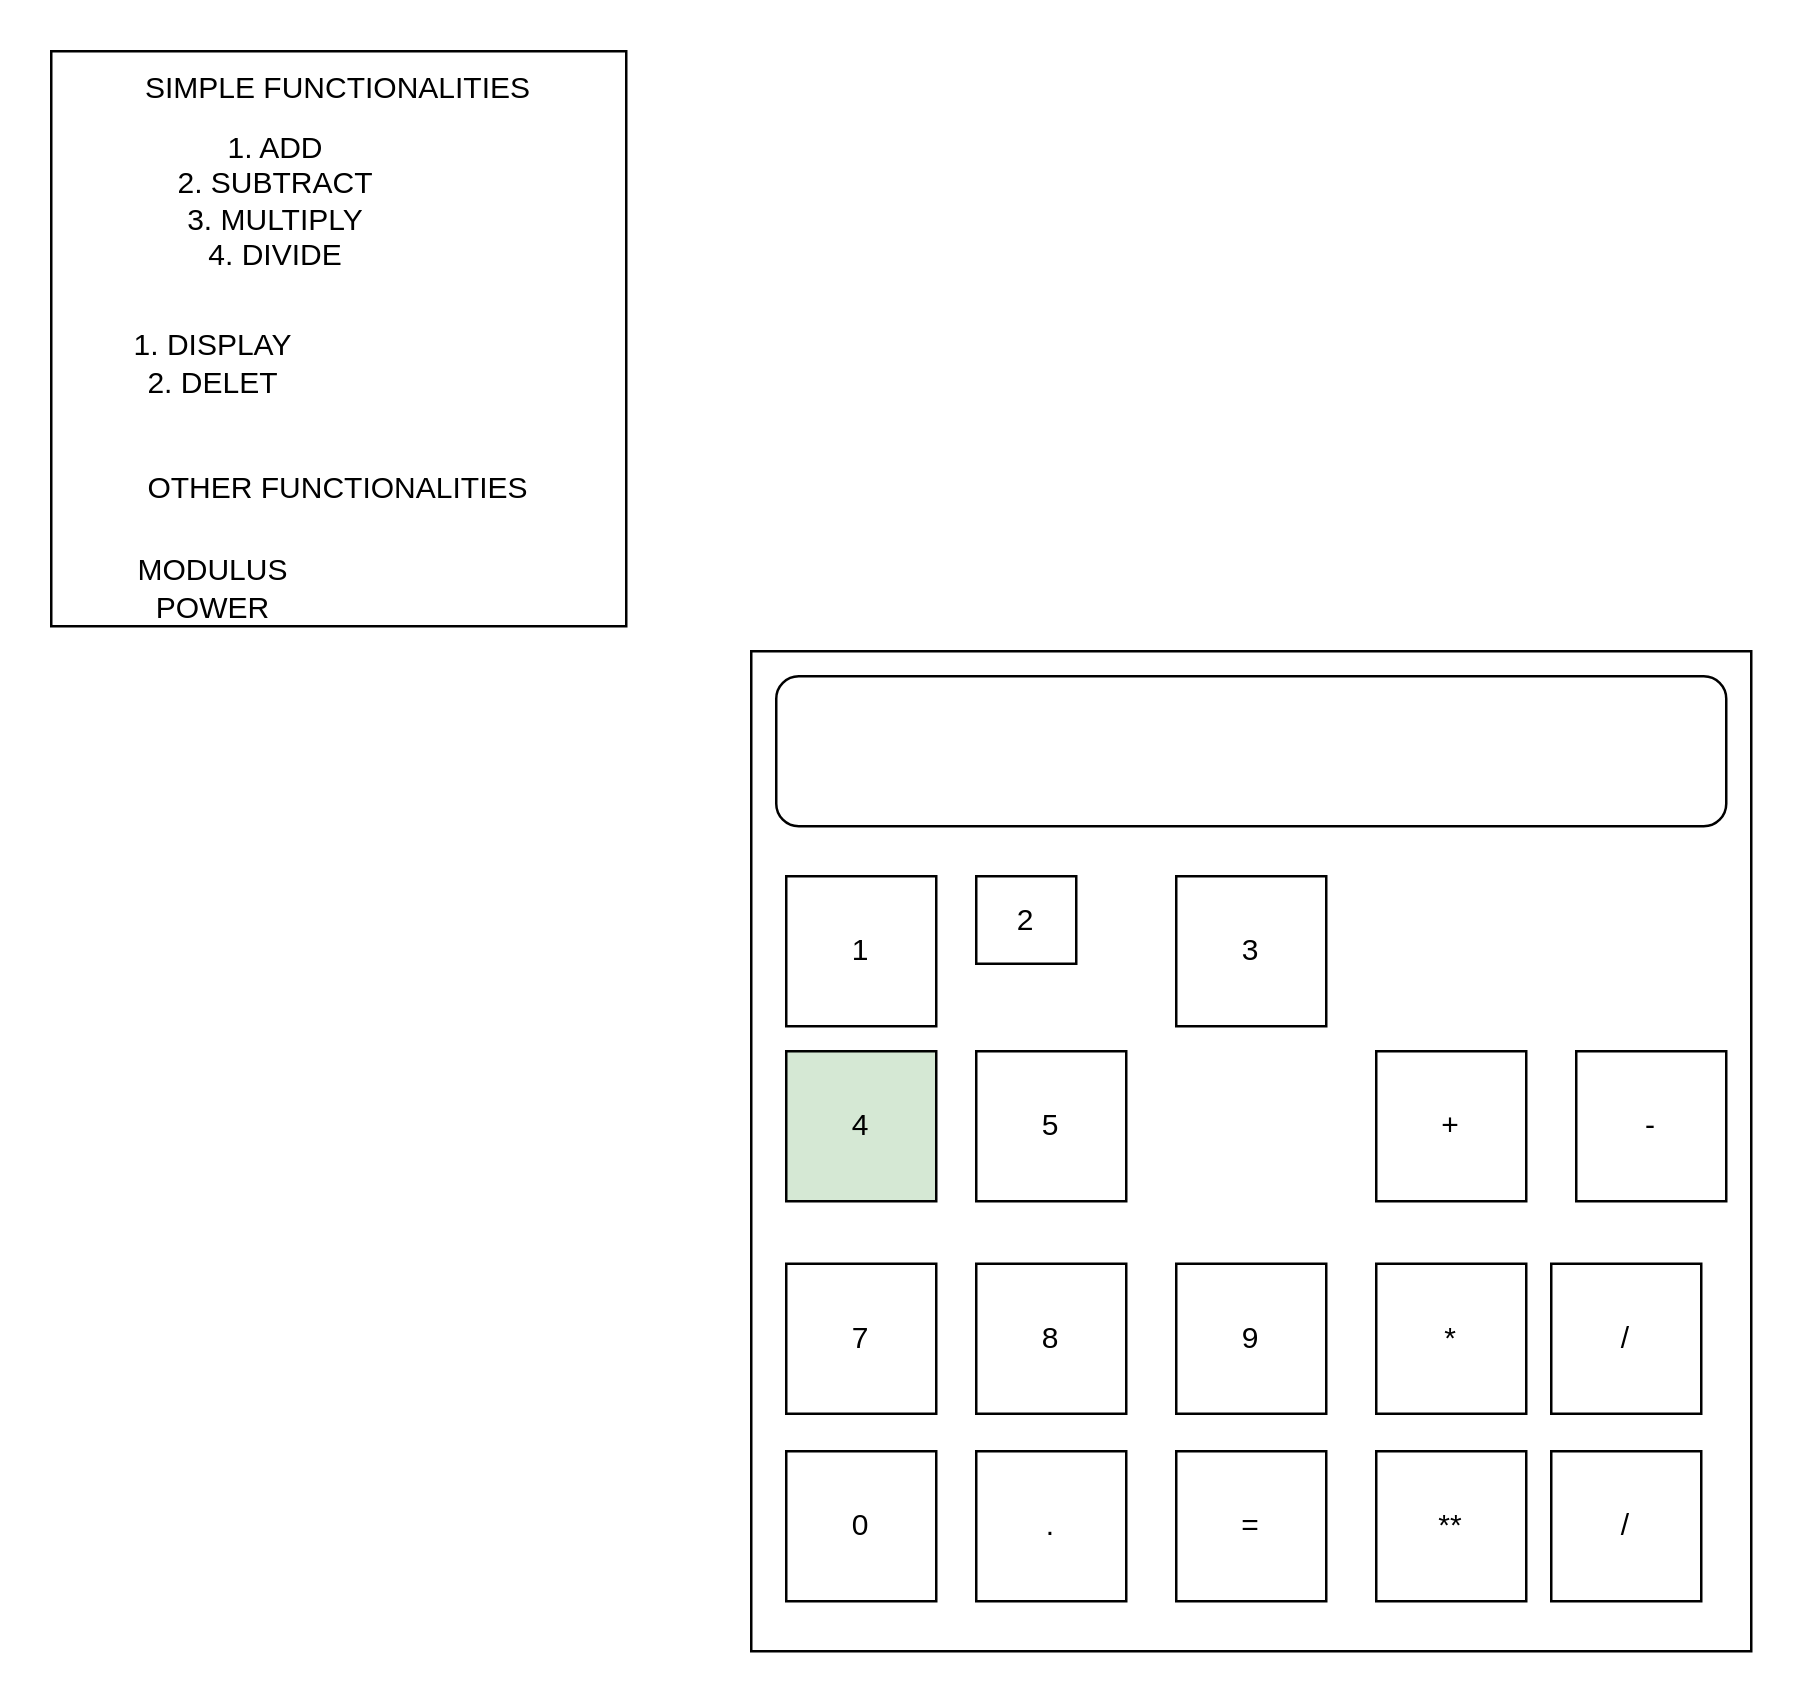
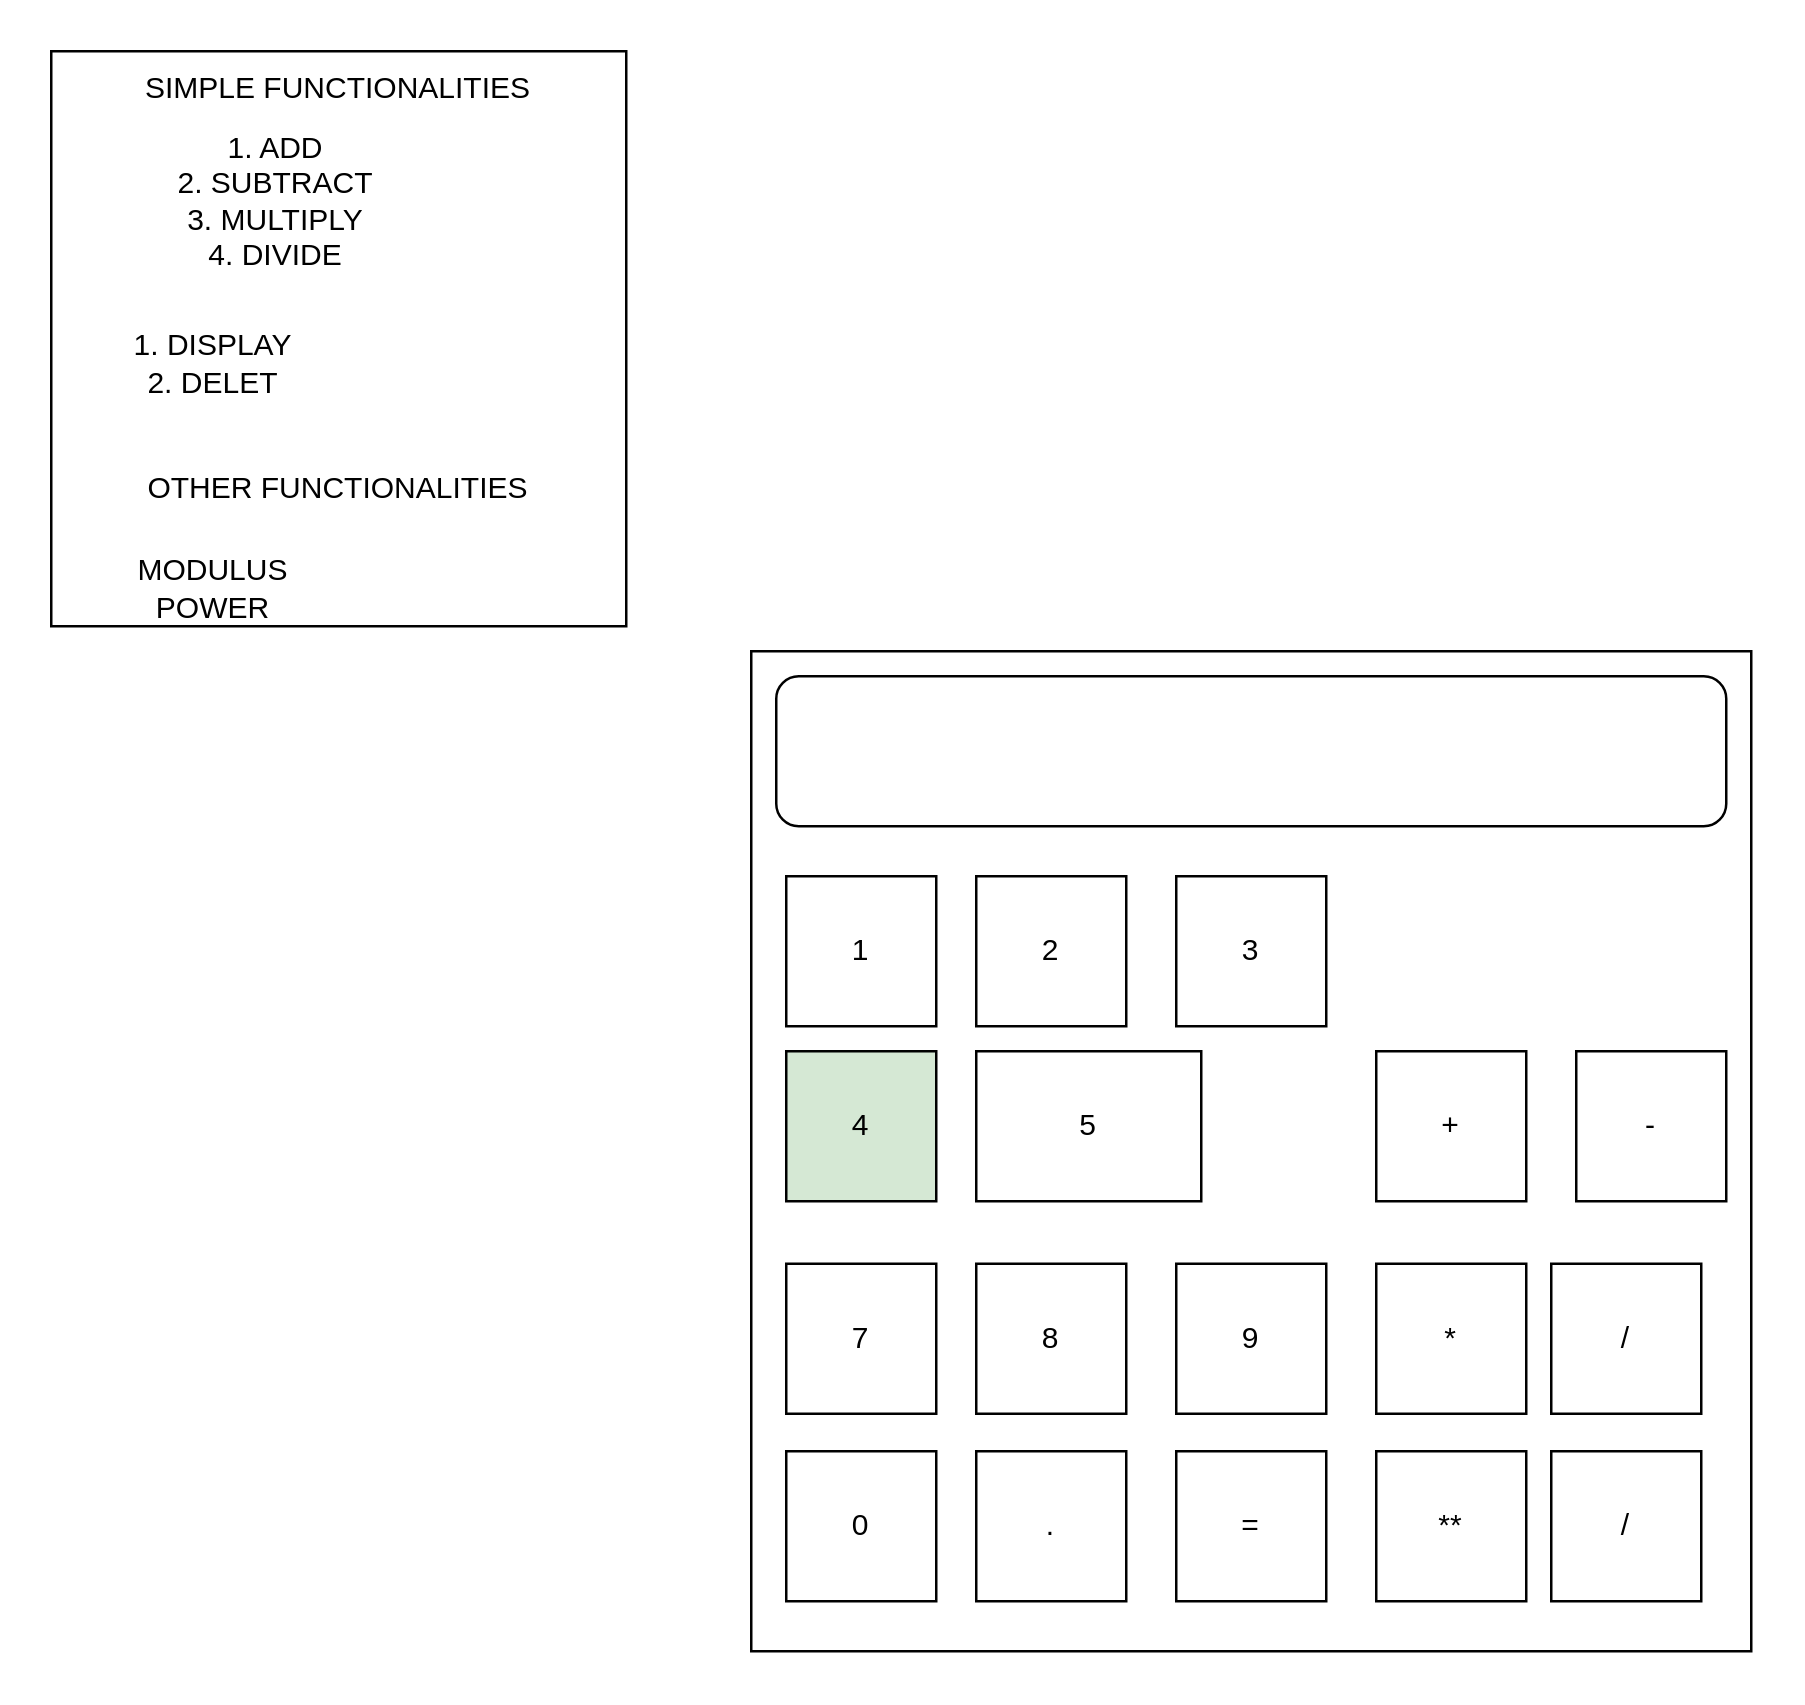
node "2": size 100x88 -> 150x150
node "5": size 150x150 -> 225x150
